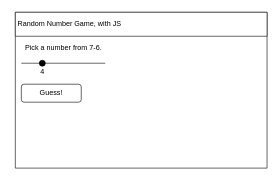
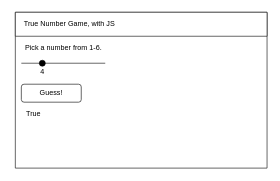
node "Random Number Game, with JS": label "Random Number Game, with JS" -> "True Number Game, with JS"
node "Pick a number from 7-6.": label "Pick a number from 7-6." -> "Pick a number from 1-6."
node "True": added
